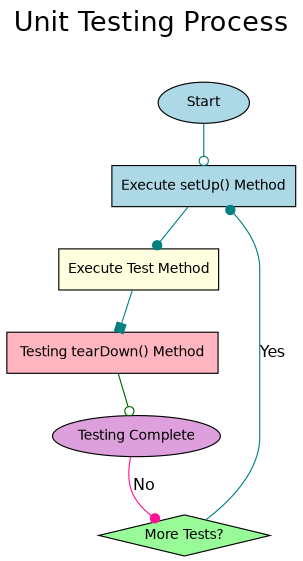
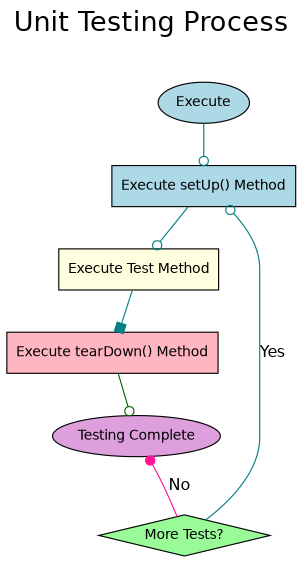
node "Start": label "Start" -> "Execute"
edge "Execute setUp() Method" -> "Execute Test Method": arrowhead dot -> odot
node "Testing tearDown() Method": label "Testing tearDown() Method" -> "Execute tearDown() Method"
edge "More Tests?" -> "Execute setUp() Method": arrowhead dot -> odot
edge "Testing Complete" -> "More Tests?": reversed
